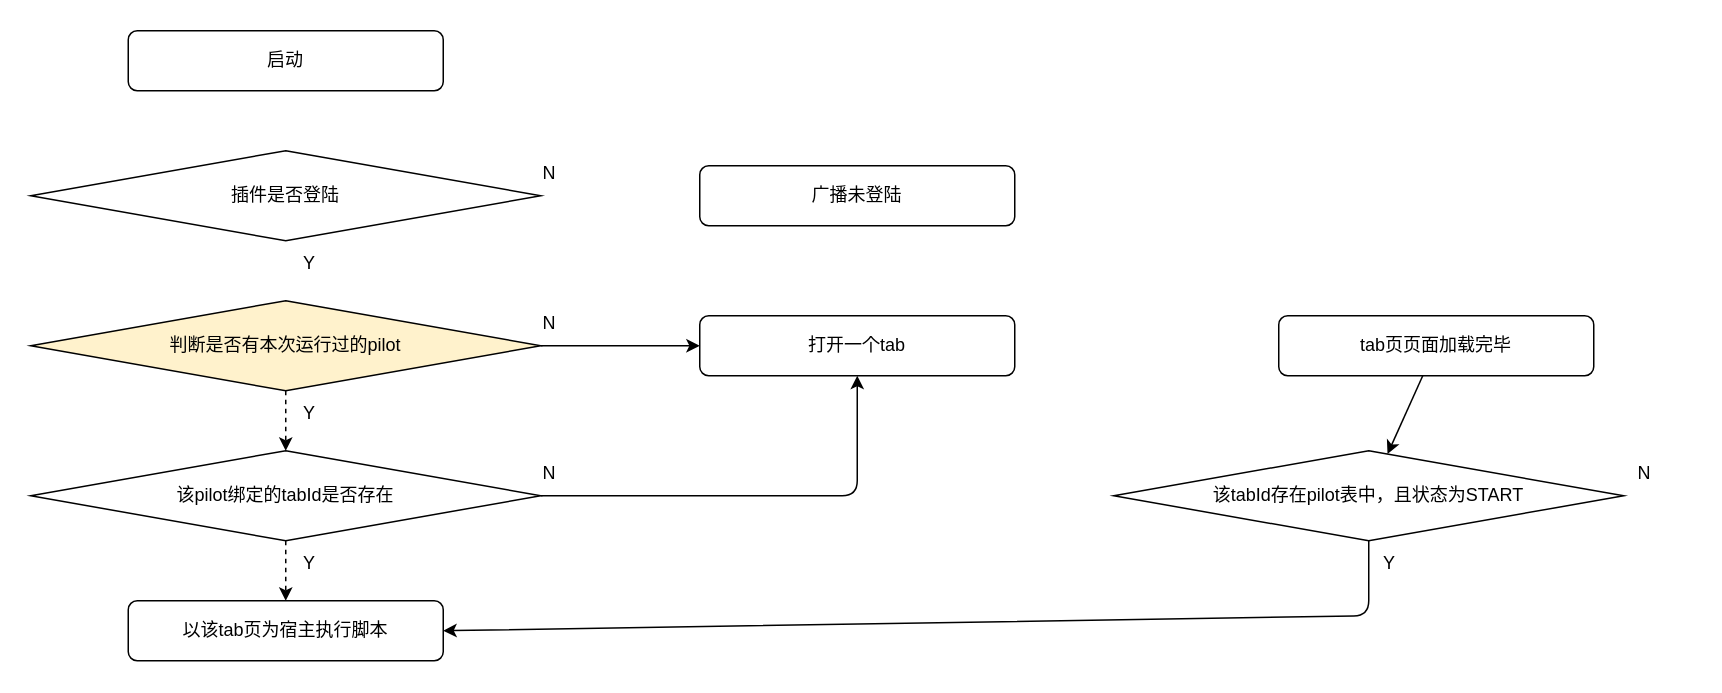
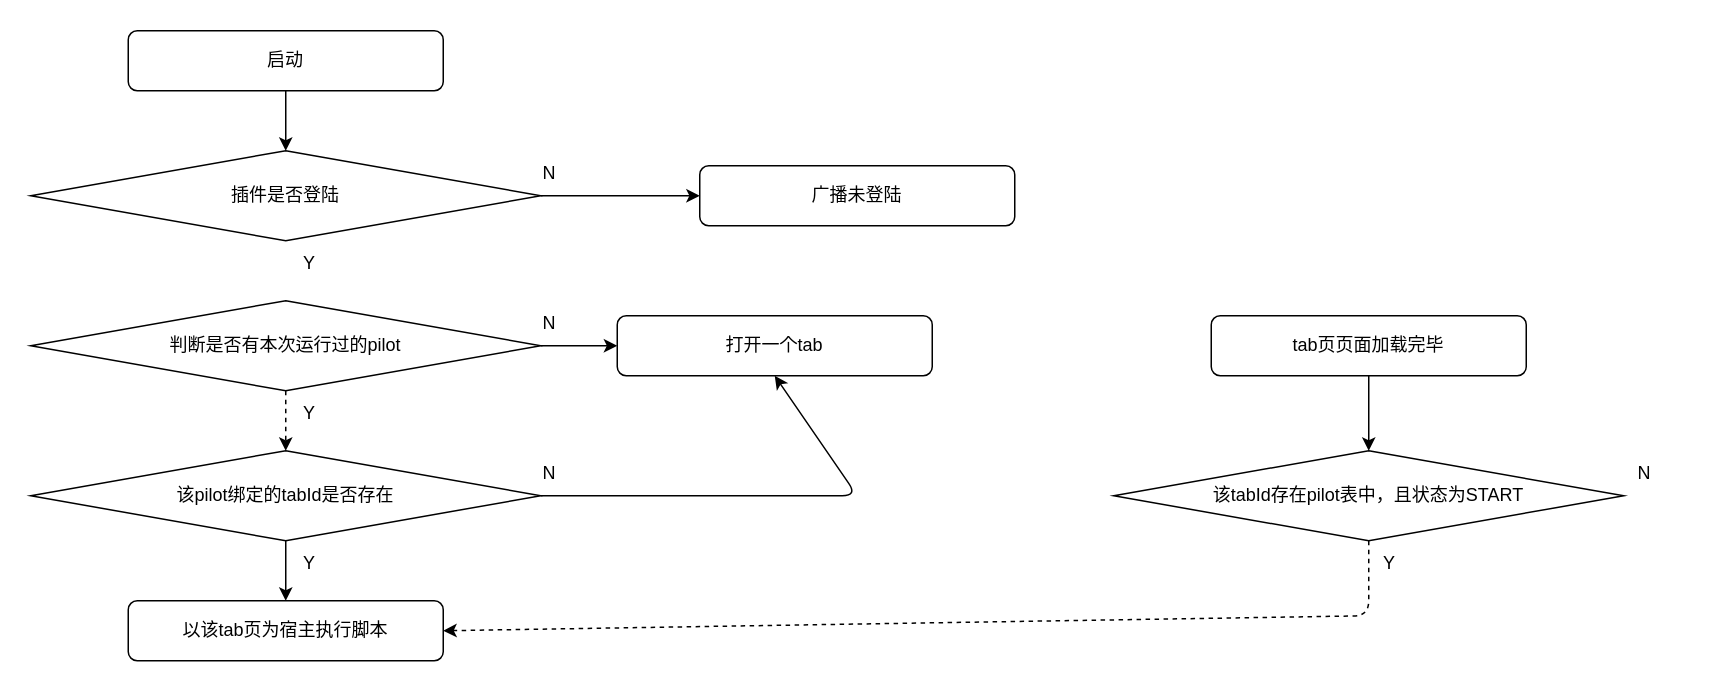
edge "启动" -> "插件是否登陆": added
edge "插件是否登陆" -> "广播未登陆": added
node "判断是否有本次运行过的pilot": fillcolor #fff2cc -> #ffffff
node "打开一个tab": moved (857, 346) -> (775, 346)
node "tab页页面加载完毕": moved (1436, 346) -> (1369, 346)
edge "该pilot绑定的tabId是否存在" -> "以该tab页为宿主执行脚本": style dashed -> solid
edge "该tabId存在pilot表中，且状态为START" -> "以该tab页为宿主执行脚本": style solid -> dashed
